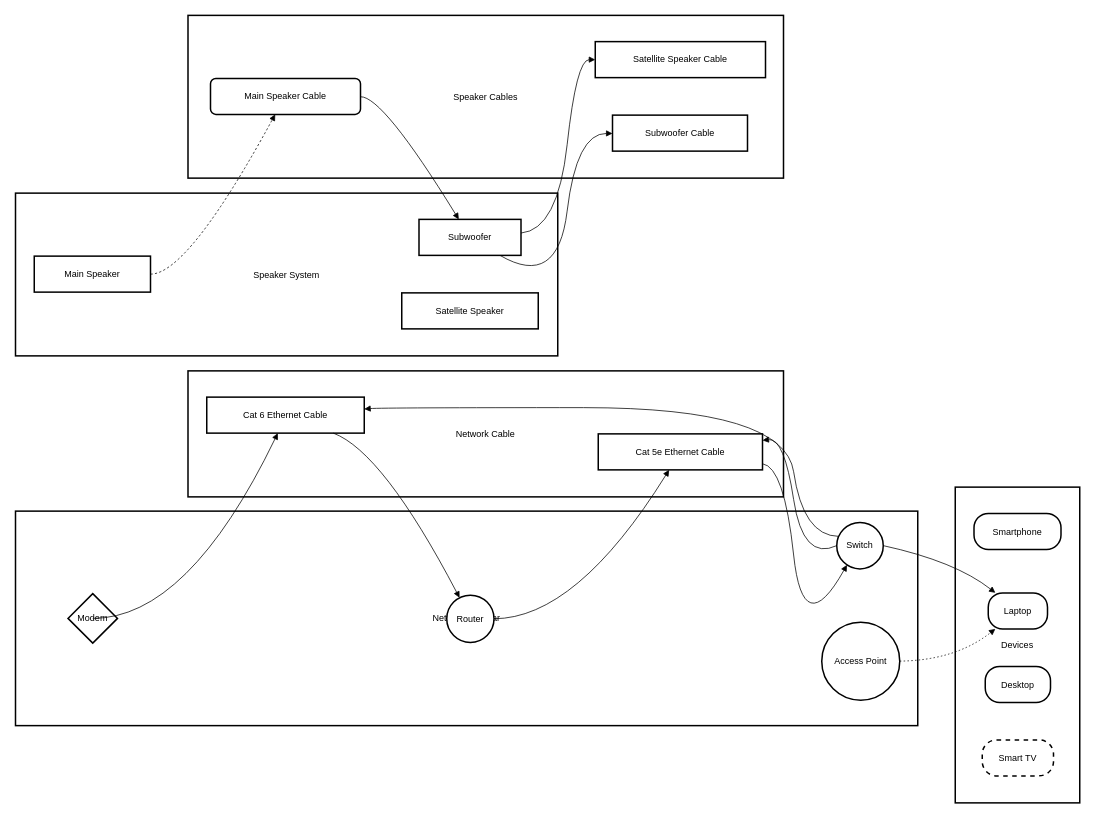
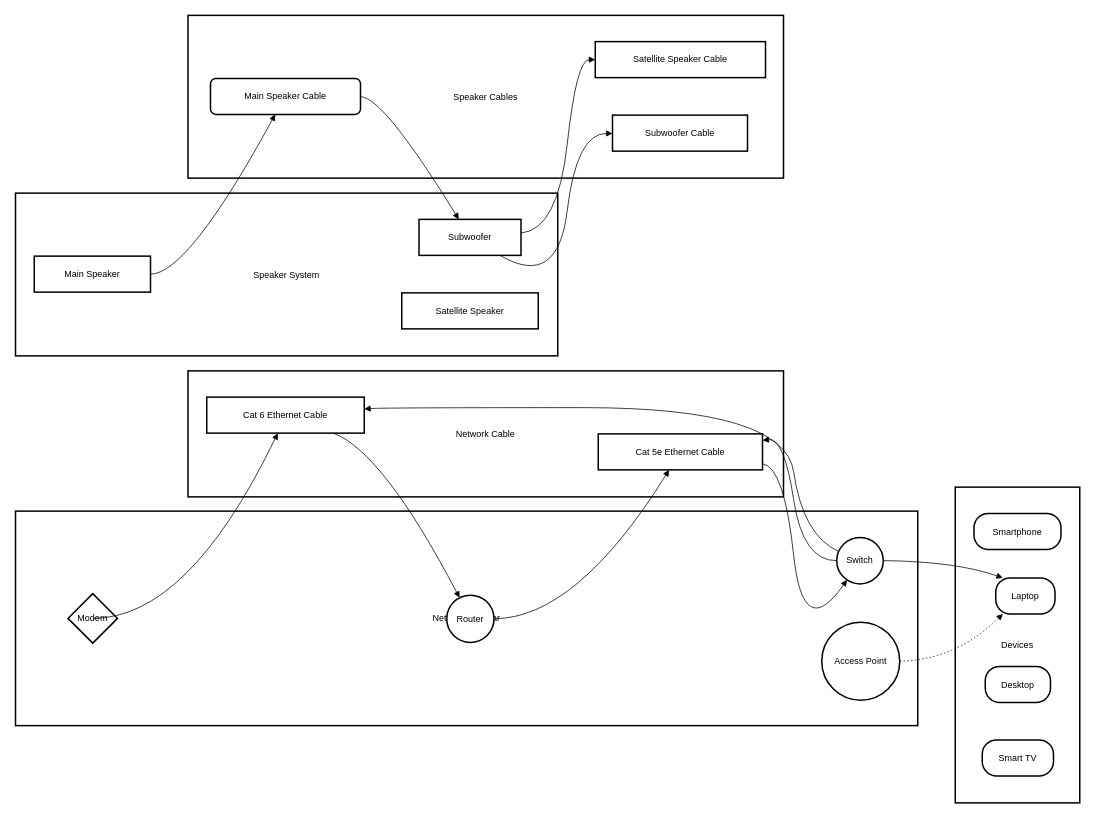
edge "Main Speaker" -> "Main Speaker Cable": style dashed -> solid
node "Switch": moved (860, 546) -> (860, 561)
node "Laptop": moved (1018, 611) -> (1025, 596)
node "Smart TV": style dashed -> solid
